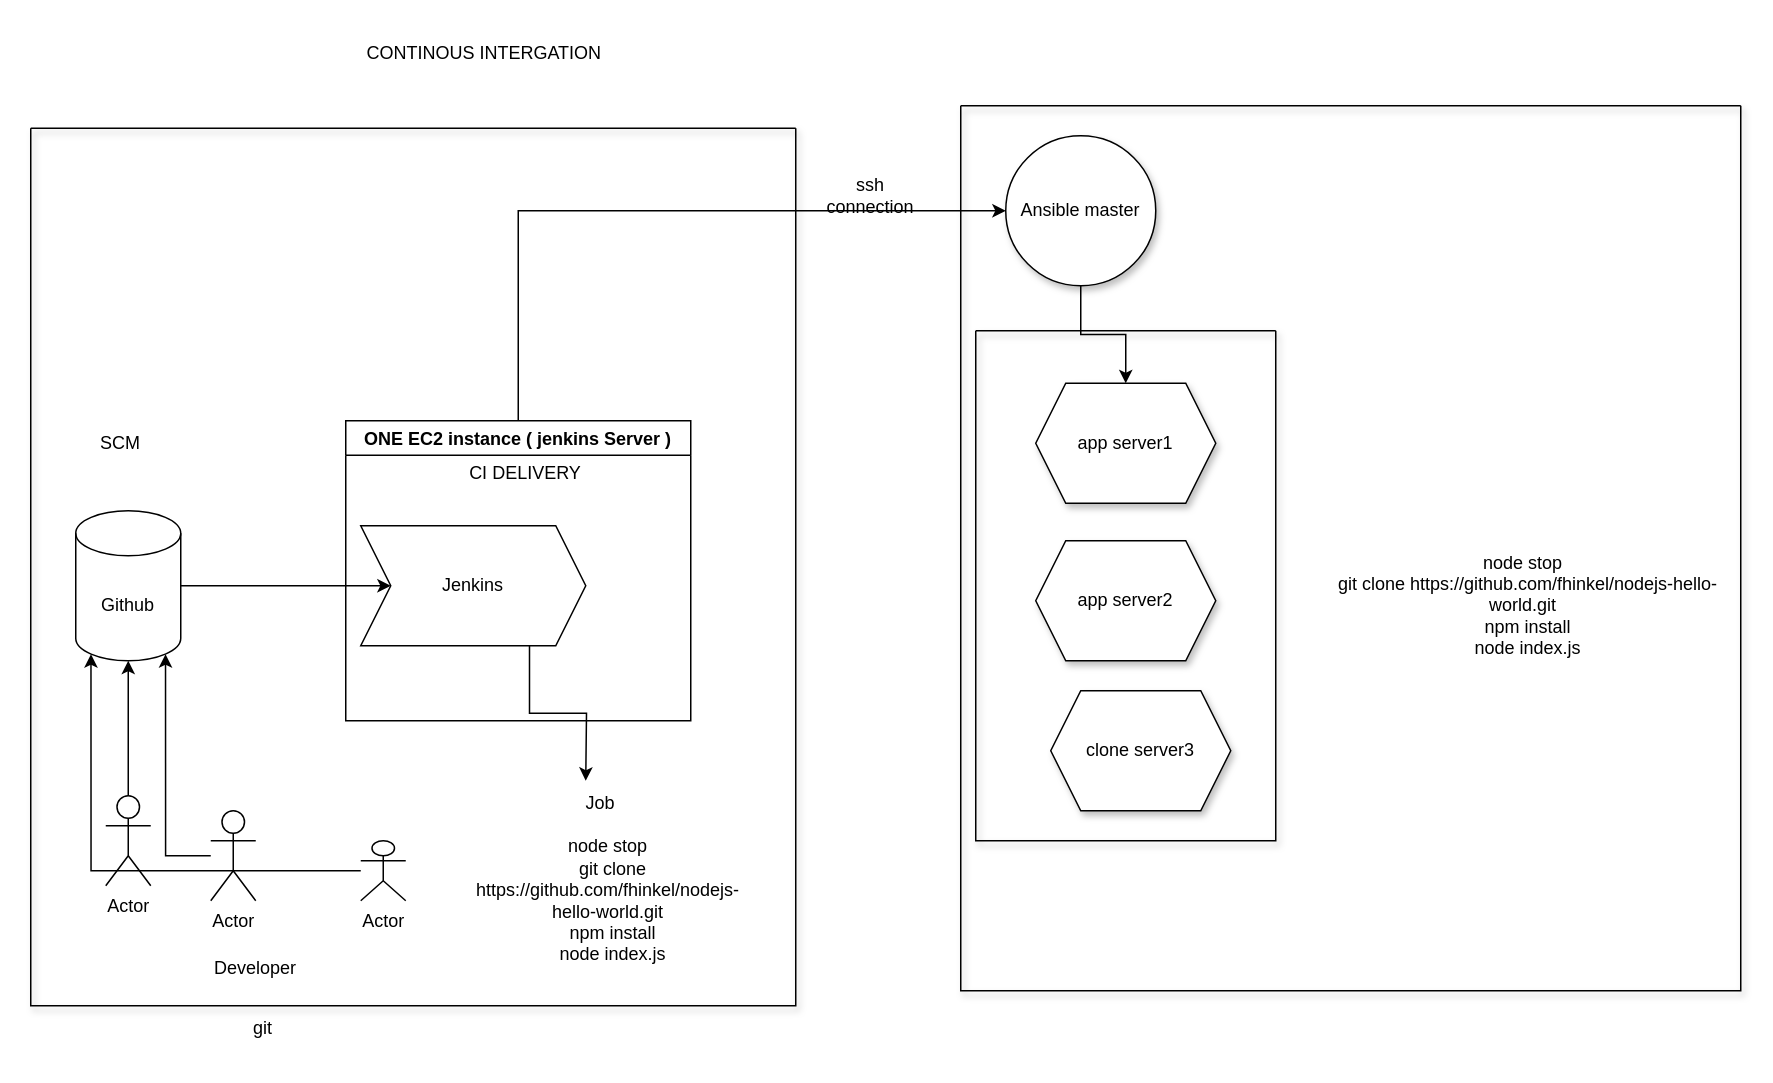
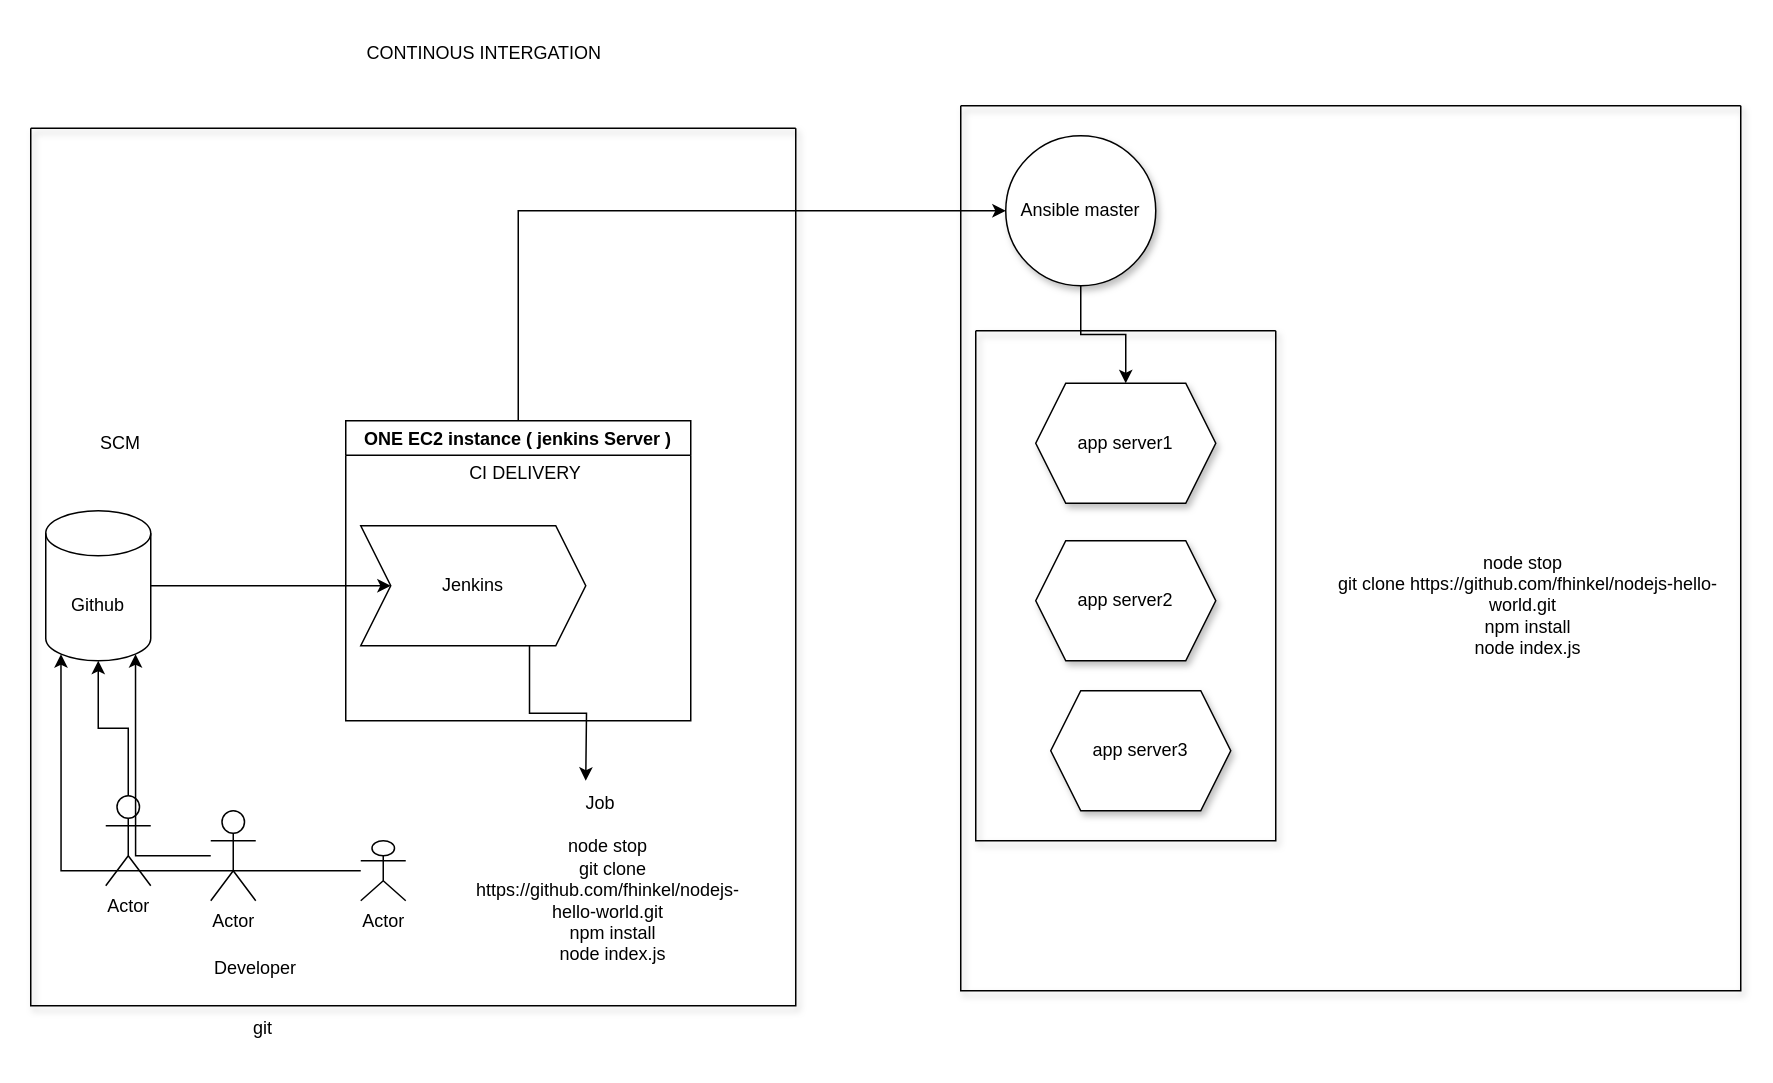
node "ssh connection": removed
node "Github": moved (128, 586) -> (98, 586)
node "clone server3": label "clone server3" -> "app server3"
